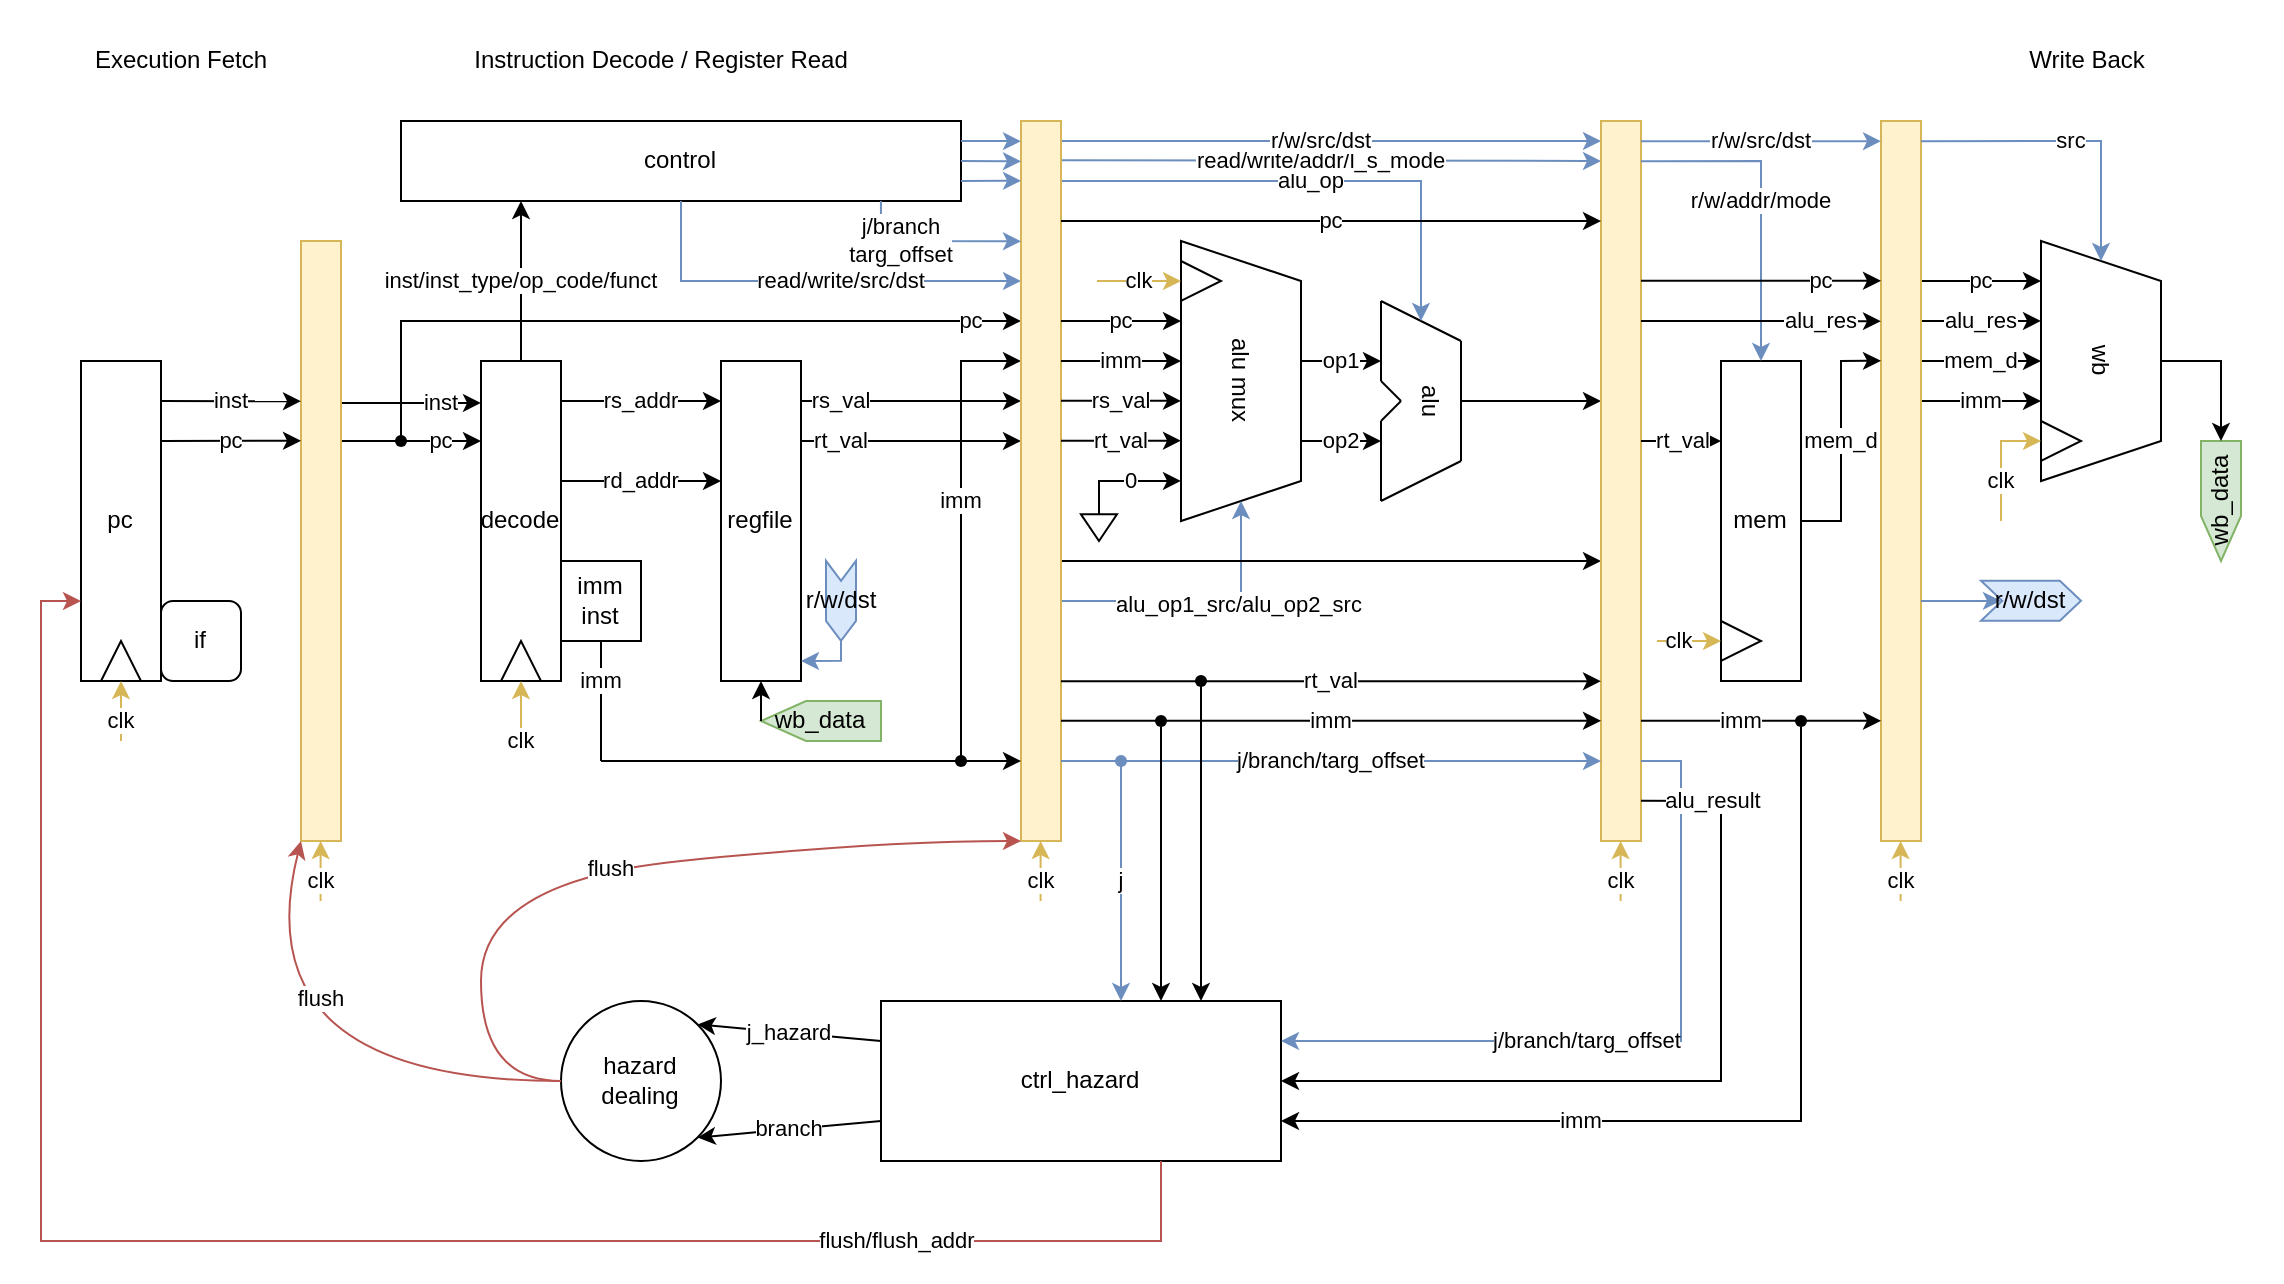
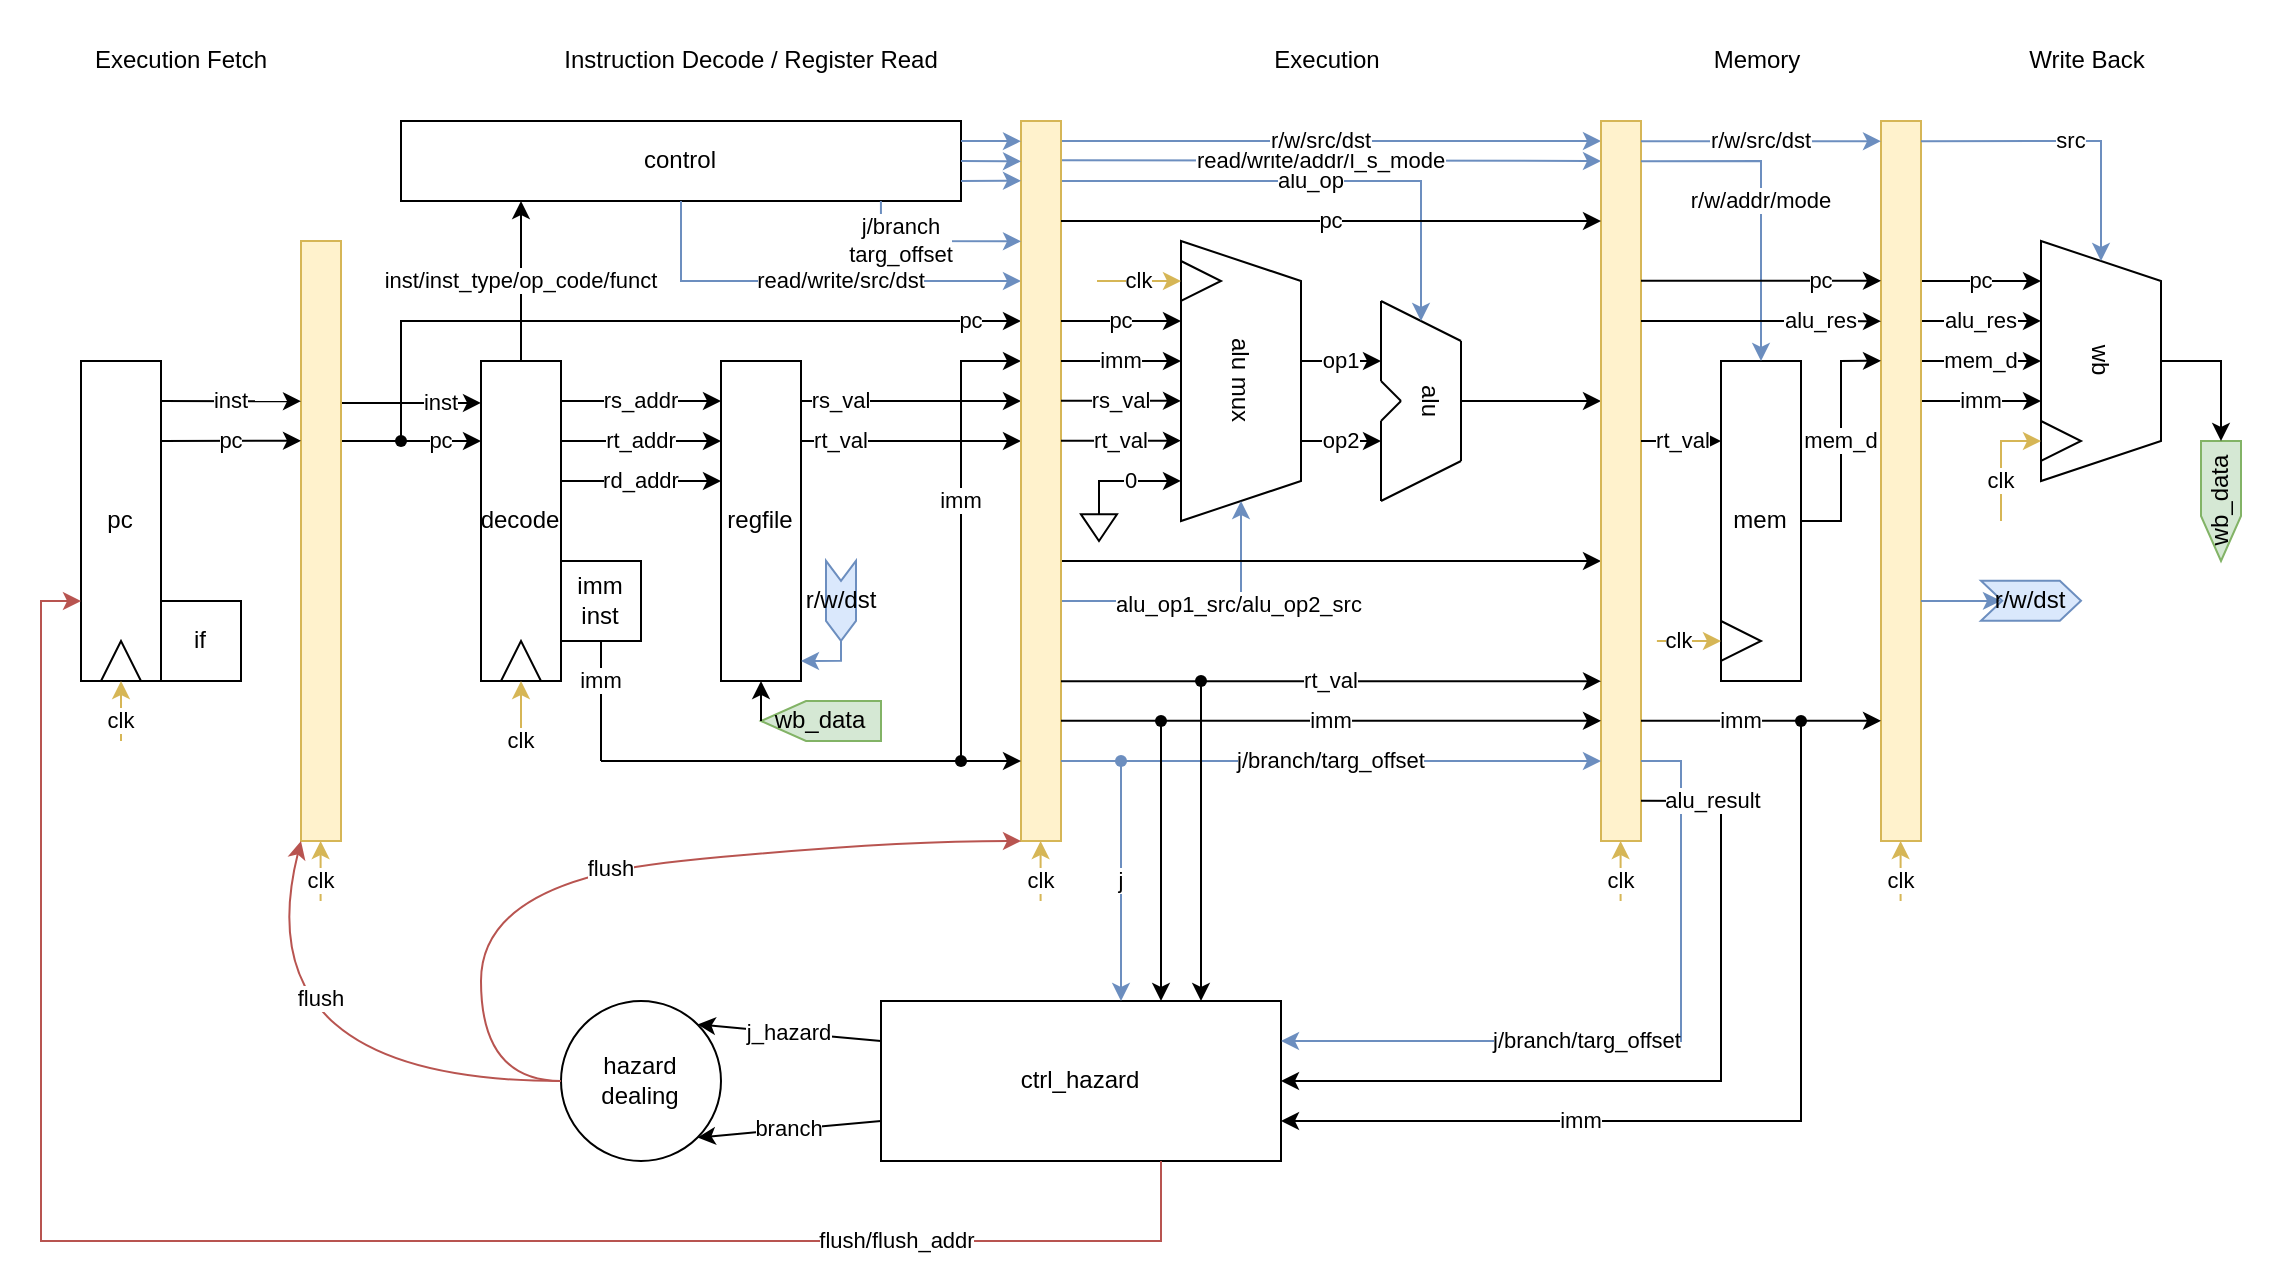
node "Instruction Decode / Register Read": moved (661, 61) -> (751, 61)
node "Execution": added
node "Memory": added
edge "decode" -> "regfile": added, label "rt_addr"
node "if": shape rounded rectangle -> rectangle
